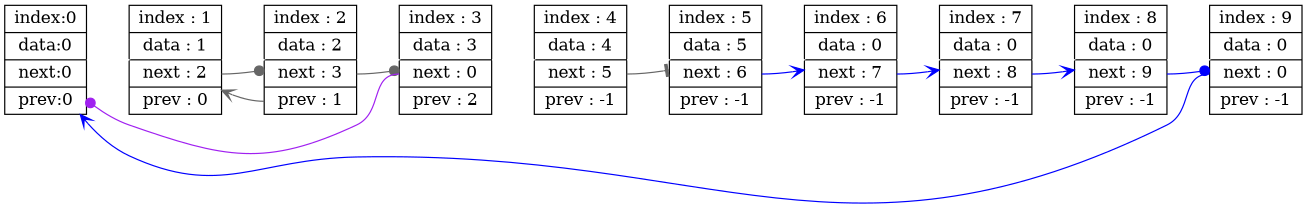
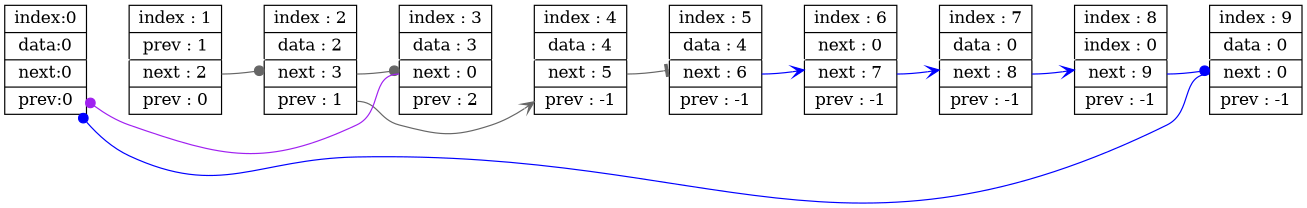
node "index : 1": text "data : 1" -> "prev : 1"
node "index : 5": text "data : 5" -> "data : 4"
node "index : 6": text "data : 0" -> "next : 0"
node "index : 8": text "data : 0" -> "index : 0"
edge "index : 2" -> "index : 1": now "index : 2" -> "index : 4"
edge "index : 9" -> "index:0": arrowhead vee -> dot
